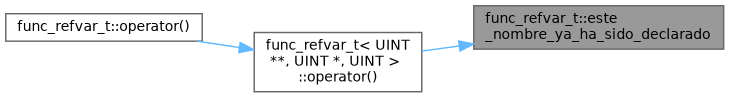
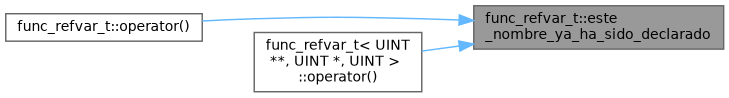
edge "func_refvar_t::operator()" -> "func_refvar_t< UINT **, UINT *, UINT > ::operator()": now "func_refvar_t::operator()" -> "func_refvar_t::este _nombre_ya_ha_sido_declarado"
